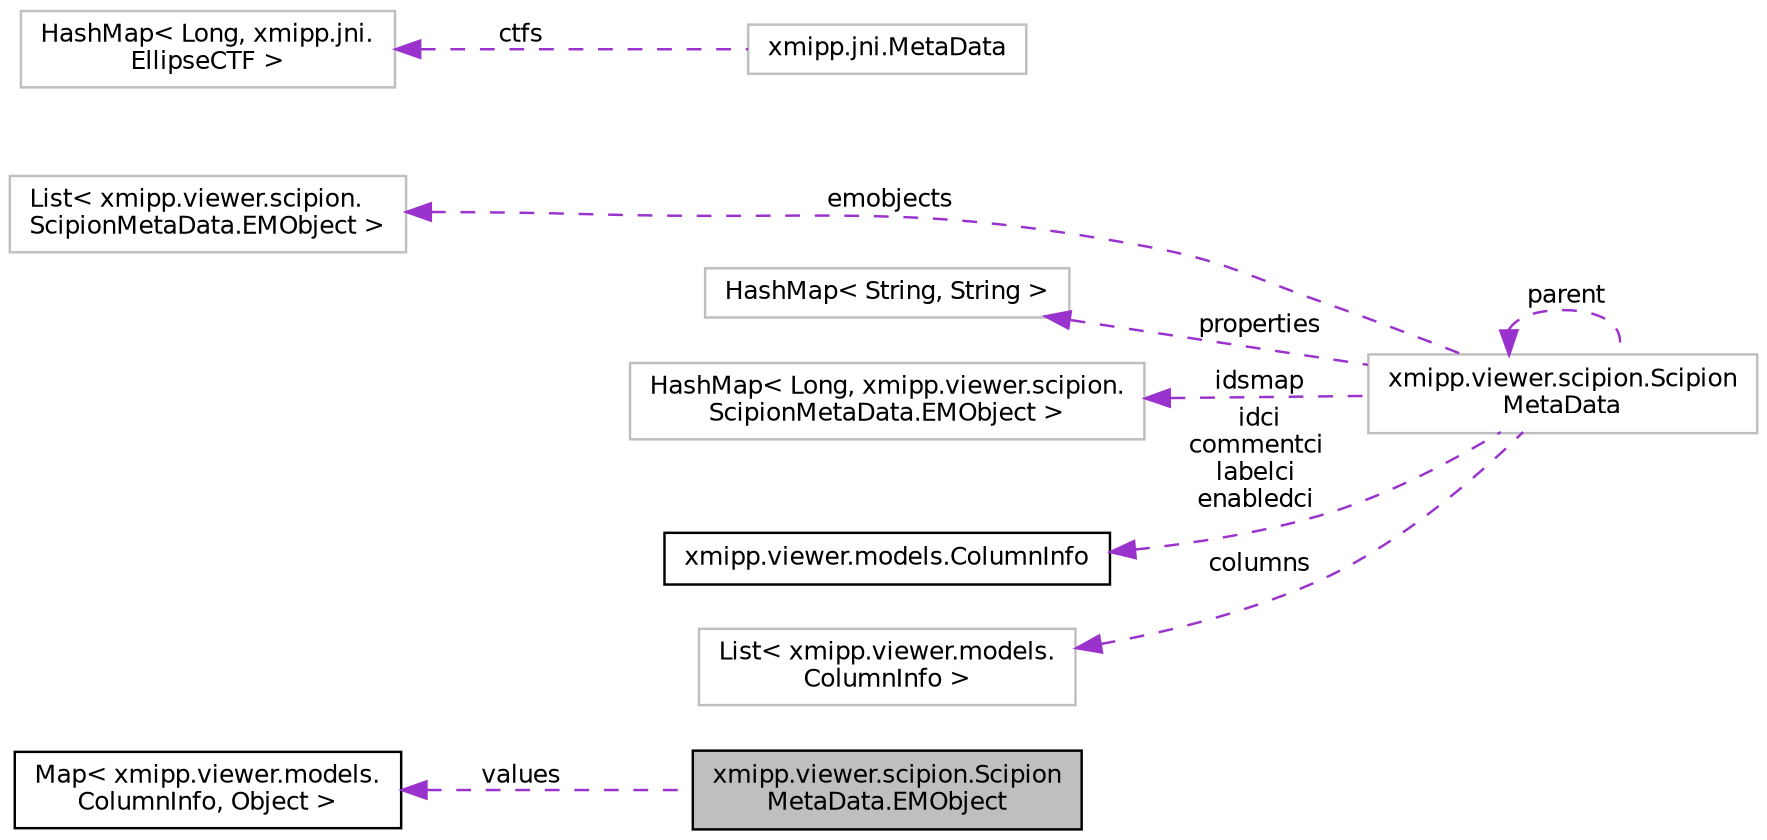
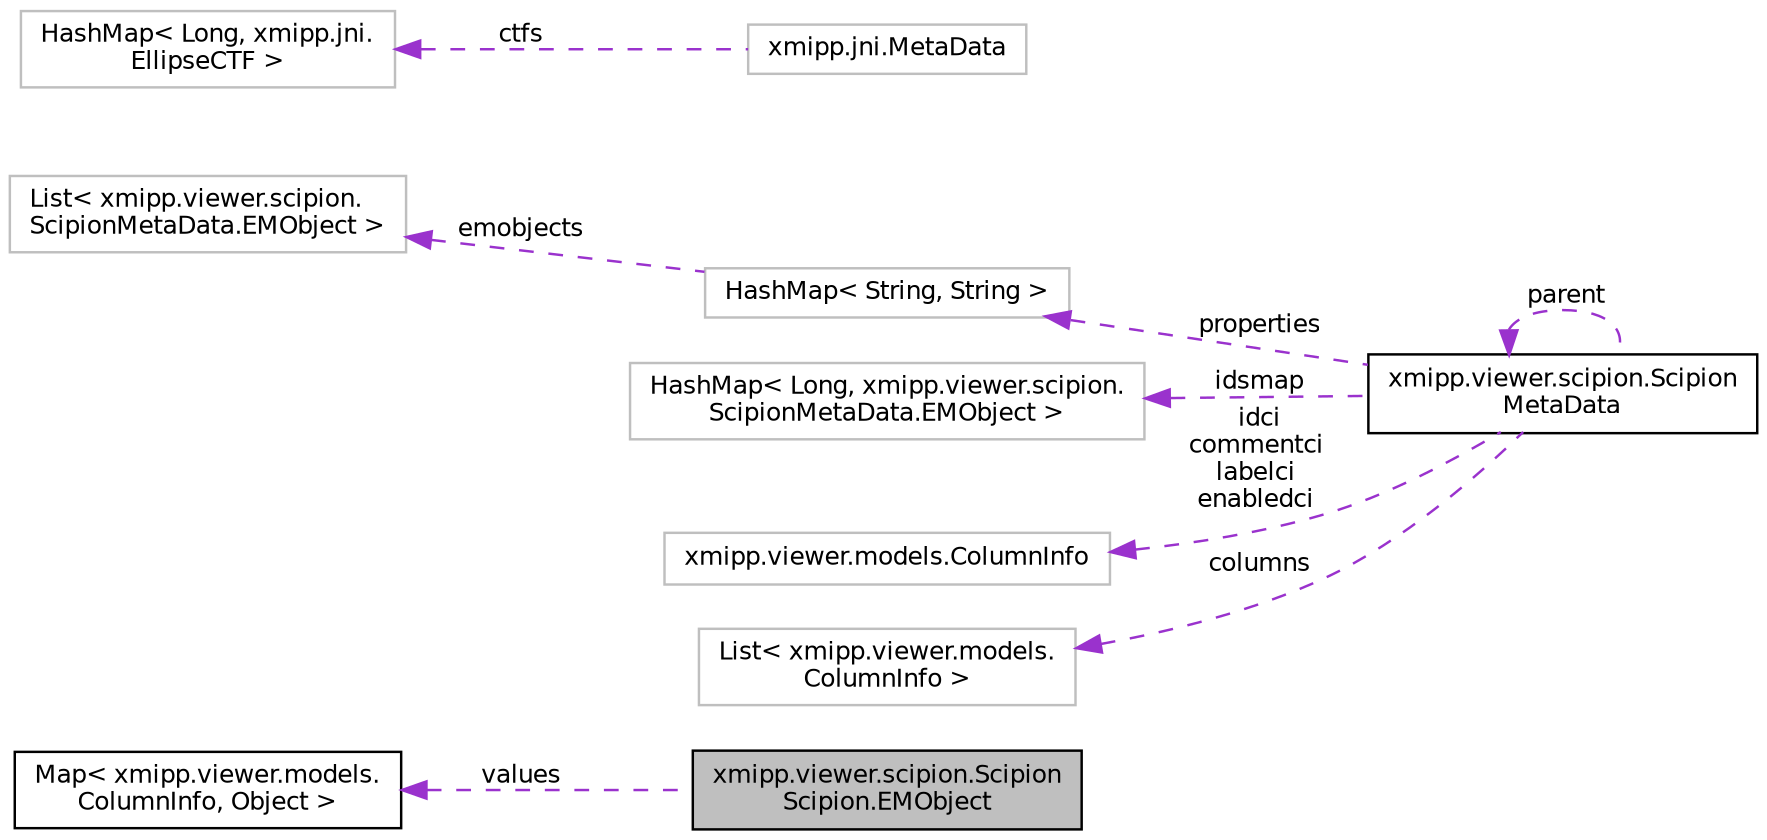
edge "xmipp.viewer.scipion.Scipion MetaData" -> "List< xmipp.viewer.scipion. ScipionMetaData.EMObject >": now "HashMap< String, String >" -> "List< xmipp.viewer.scipion. ScipionMetaData.EMObject >"
node "xmipp.viewer.scipion.Scipion MetaData": color grey75 -> black
node "xmipp.viewer.models.ColumnInfo": color black -> grey75
node "xmipp.viewer.scipion.Scipion MetaData.EMObject": label "xmipp.viewer.scipion.Scipion MetaData.EMObject" -> "xmipp.viewer.scipion.Scipion Scipion.EMObject"
